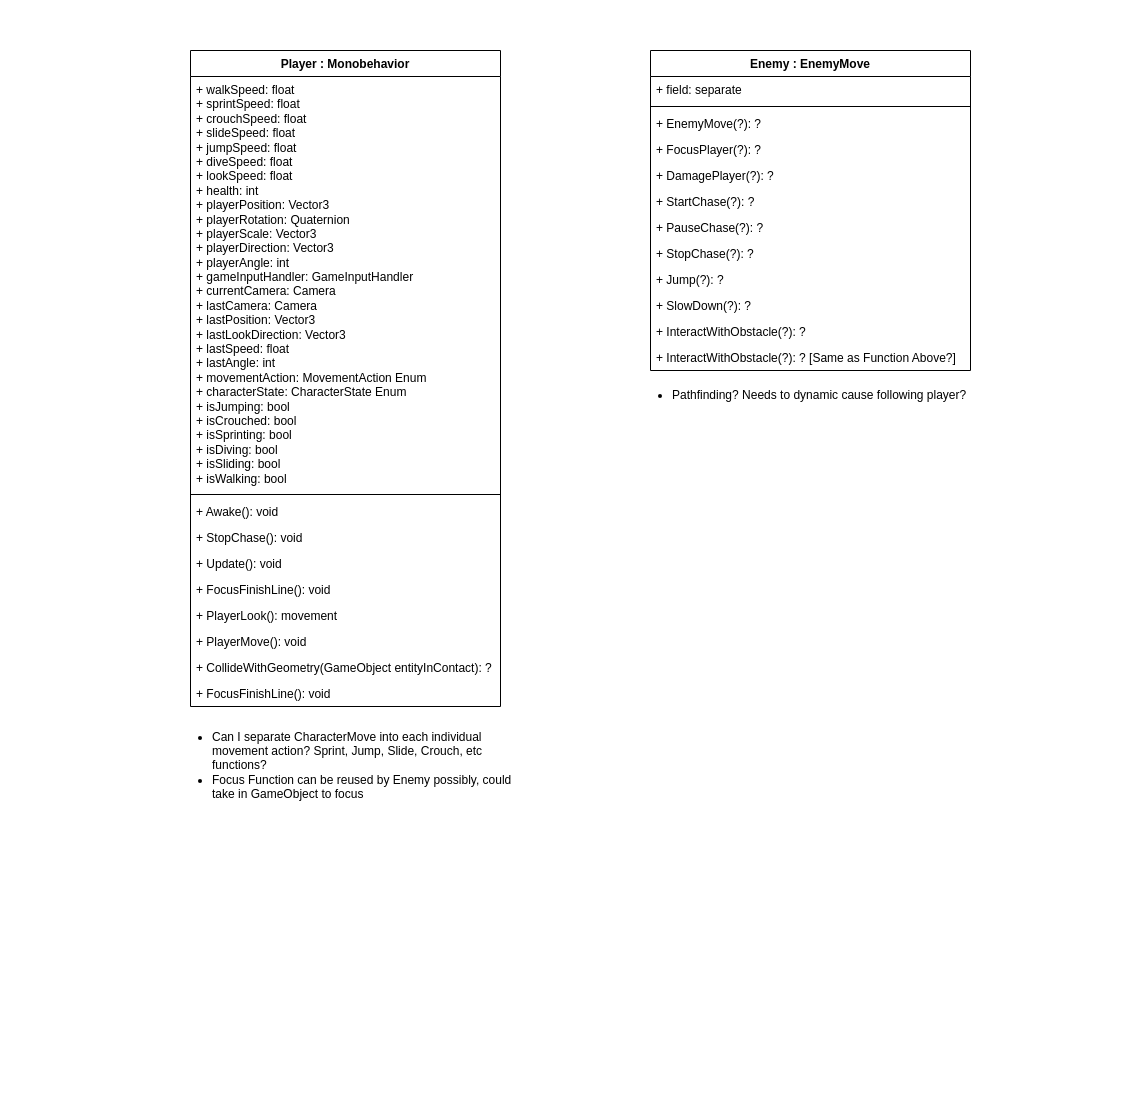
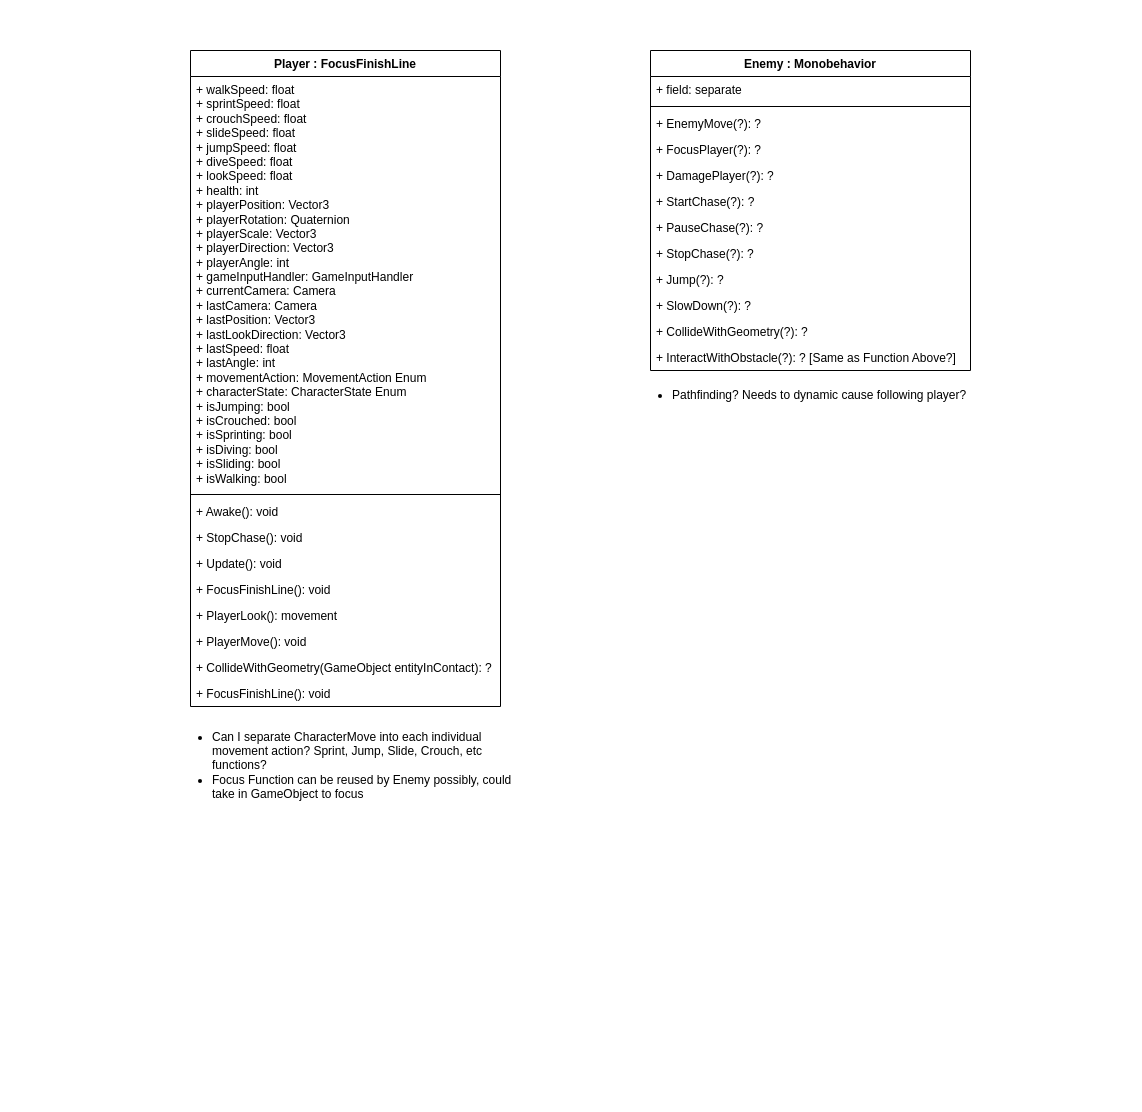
node "Player : Monobehavior": label "Player : Monobehavior" -> "Player : FocusFinishLine"
node "Enemy : EnemyMove": label "Enemy : EnemyMove" -> "Enemy : Monobehavior"
node "+ InteractWithObstacle(?): ?": label "+ InteractWithObstacle(?): ?" -> "+ CollideWithGeometry(?): ?"
